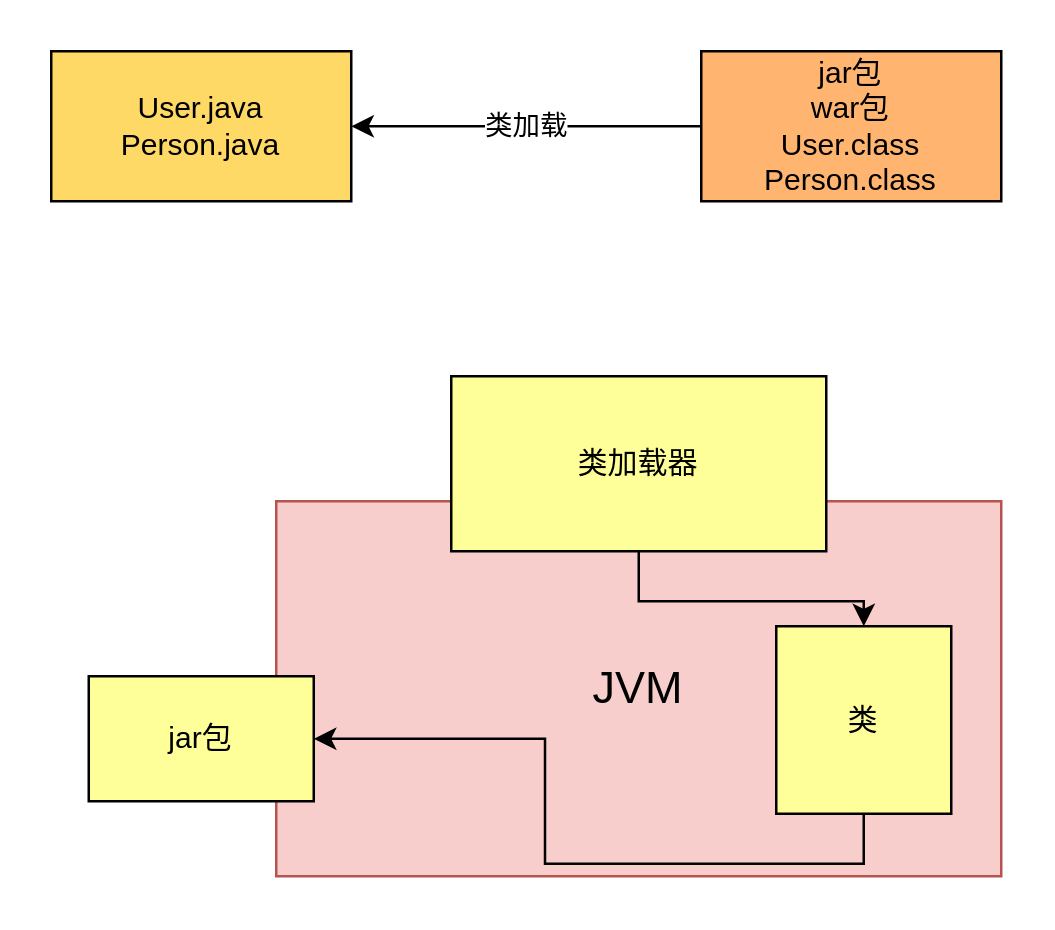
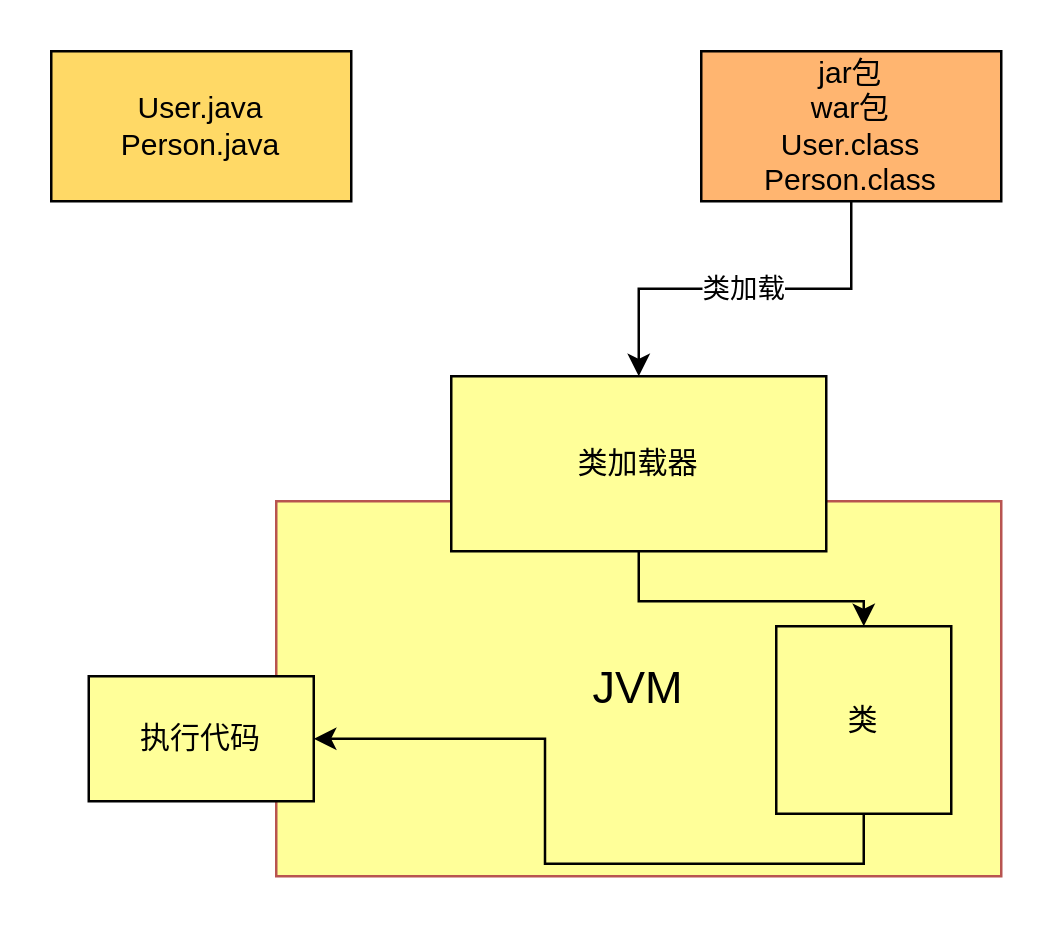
edge "jar包 war包 User.class Person.class" -> "User.java Person.java": now "jar包 war包 User.class Person.class" -> "类加载器"
node "JVM": fillcolor #f8cecc -> #ffff99
node "jar包": label "jar包" -> "执行代码"
